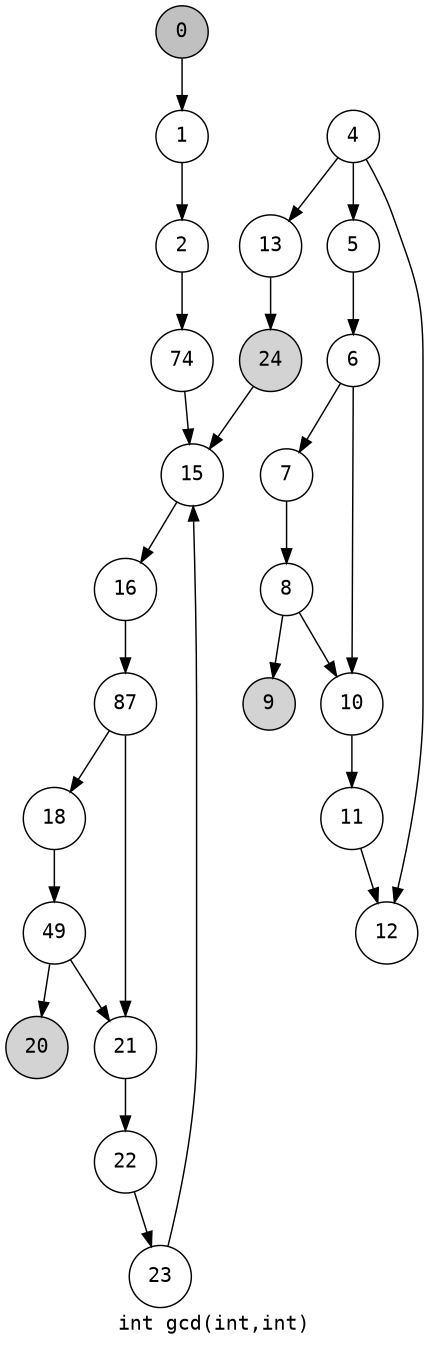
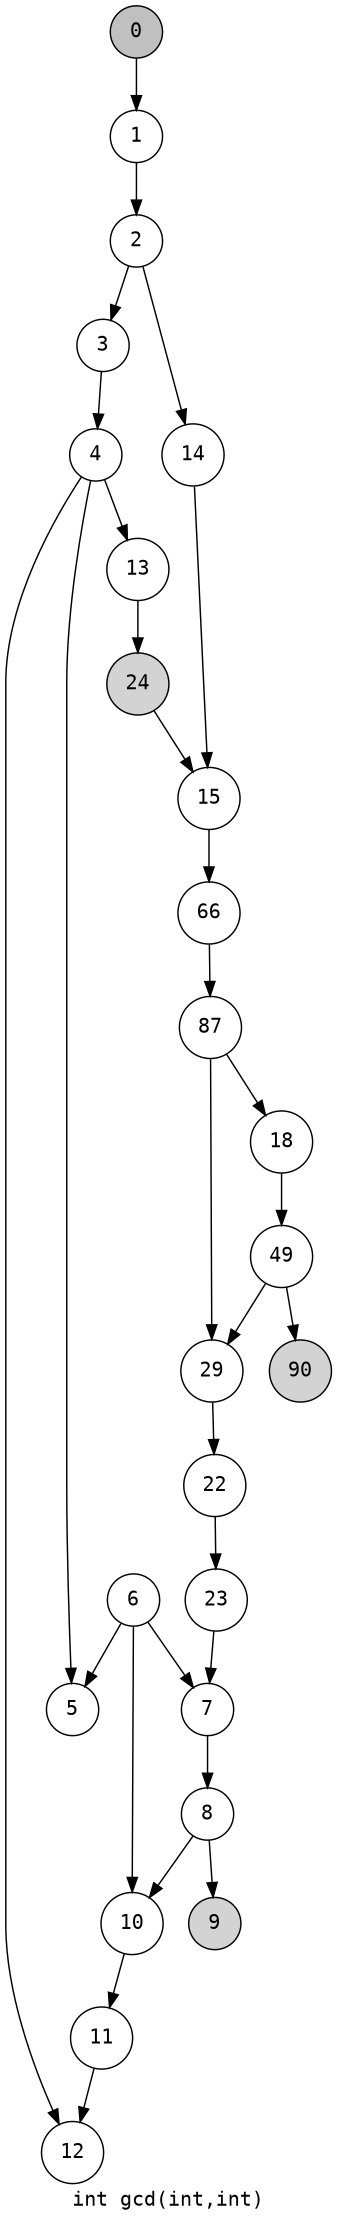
edge "5" -> "6": reversed
node "3": added
node "74": label "74" -> "14"
node "16": label "16" -> "66"
edge "23" -> "15": now "23" -> "7"
node "20": label "20" -> "90"
node "21": label "21" -> "29"
